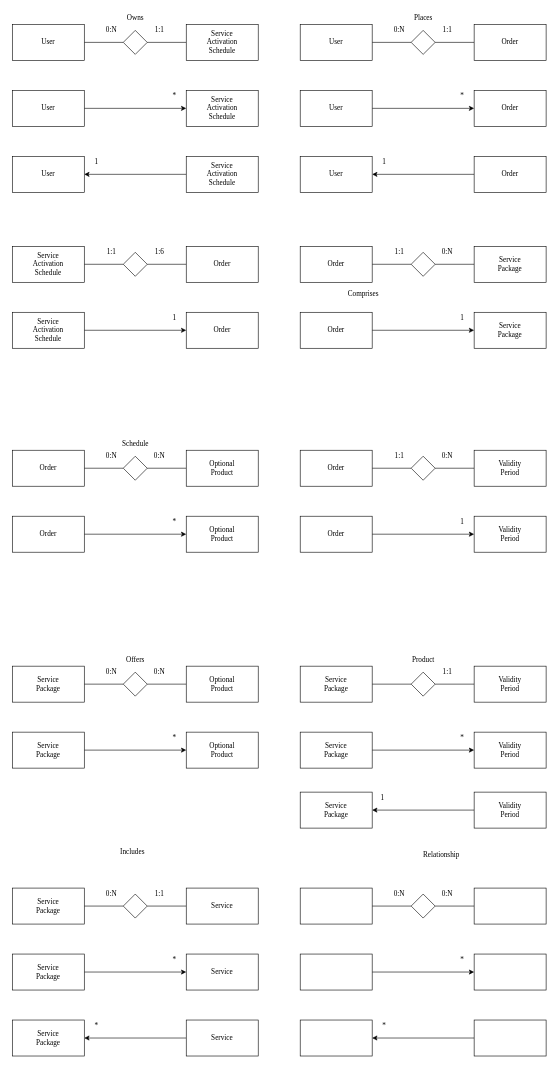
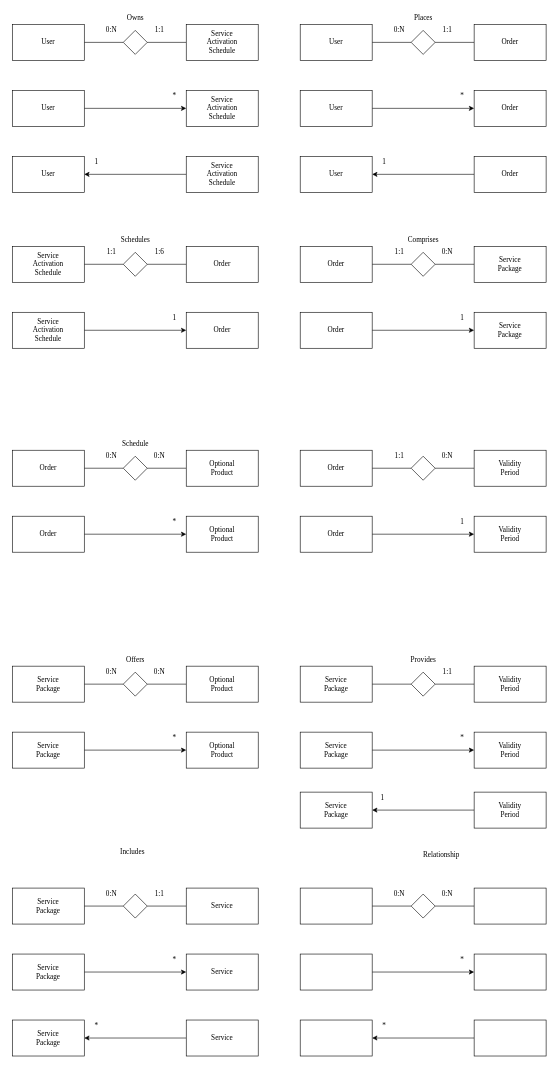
node "Schedules": added
node "Comprises": moved (363, 294) -> (423, 240)
node "Product": label "Product" -> "Provides"
